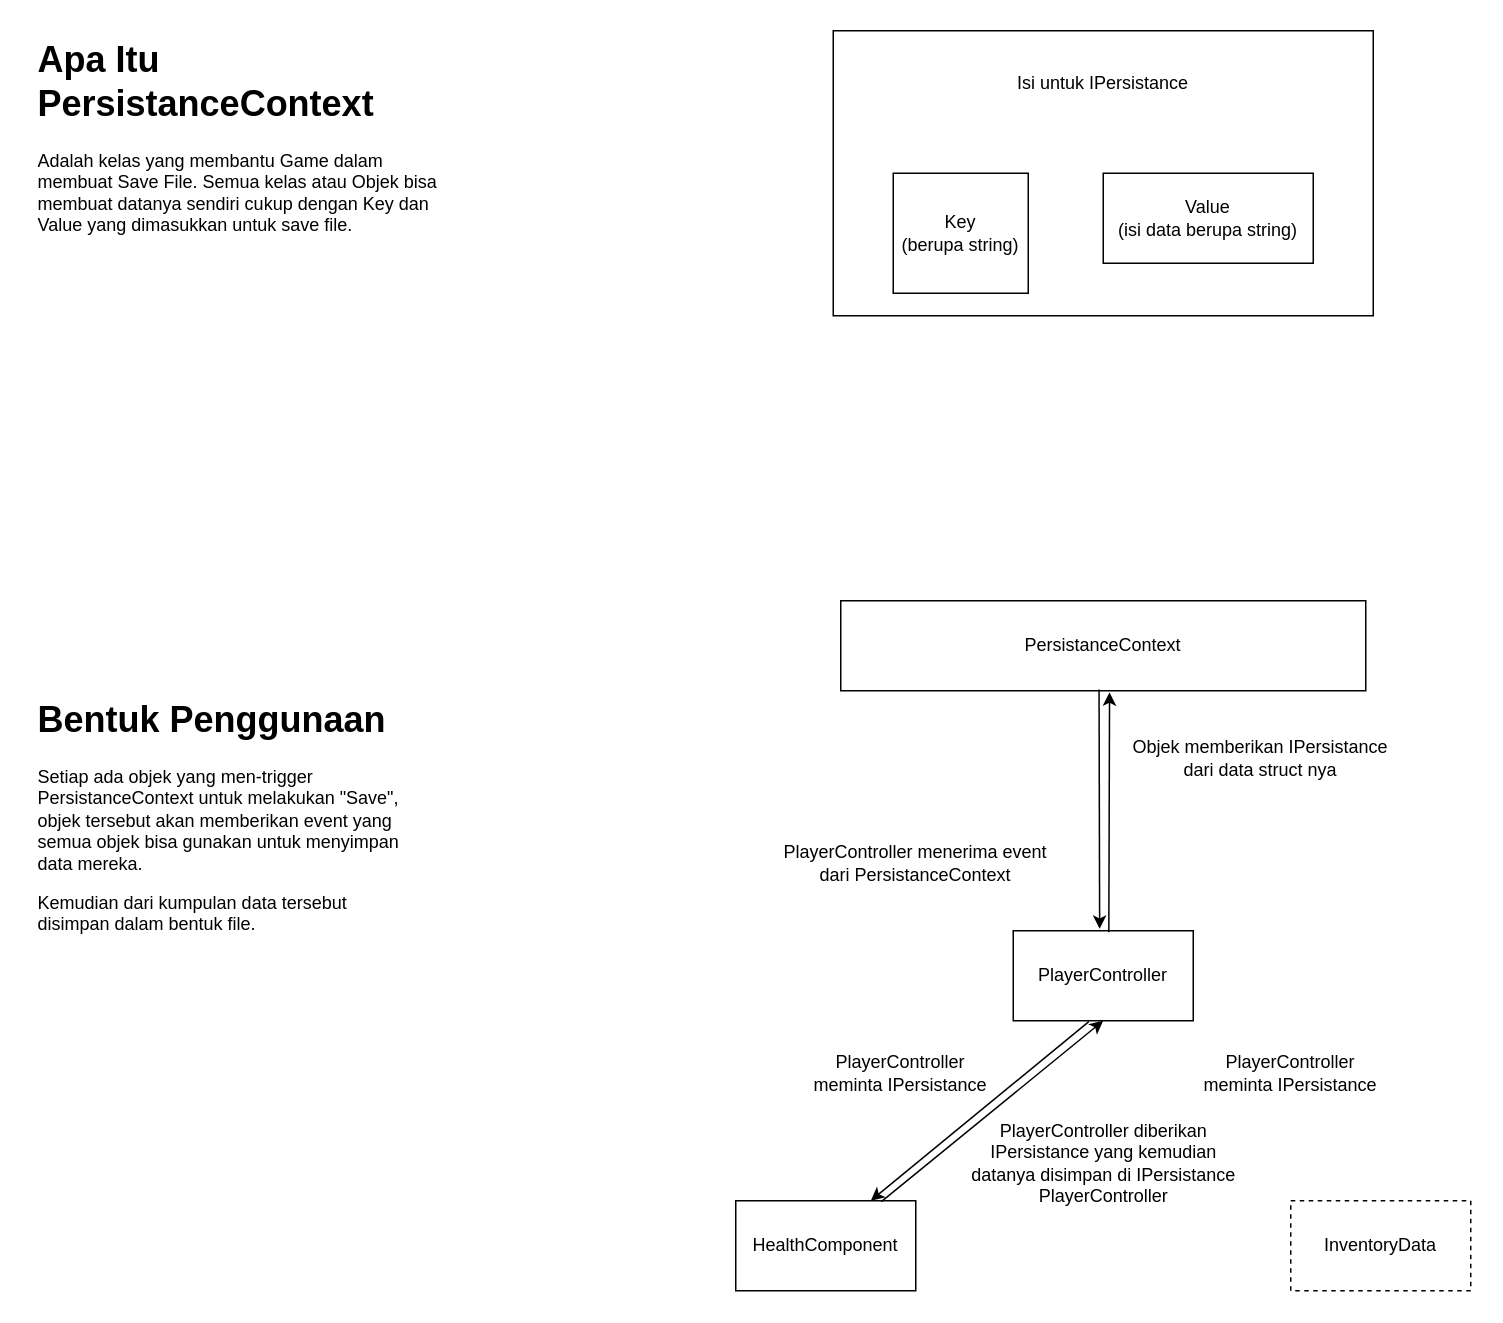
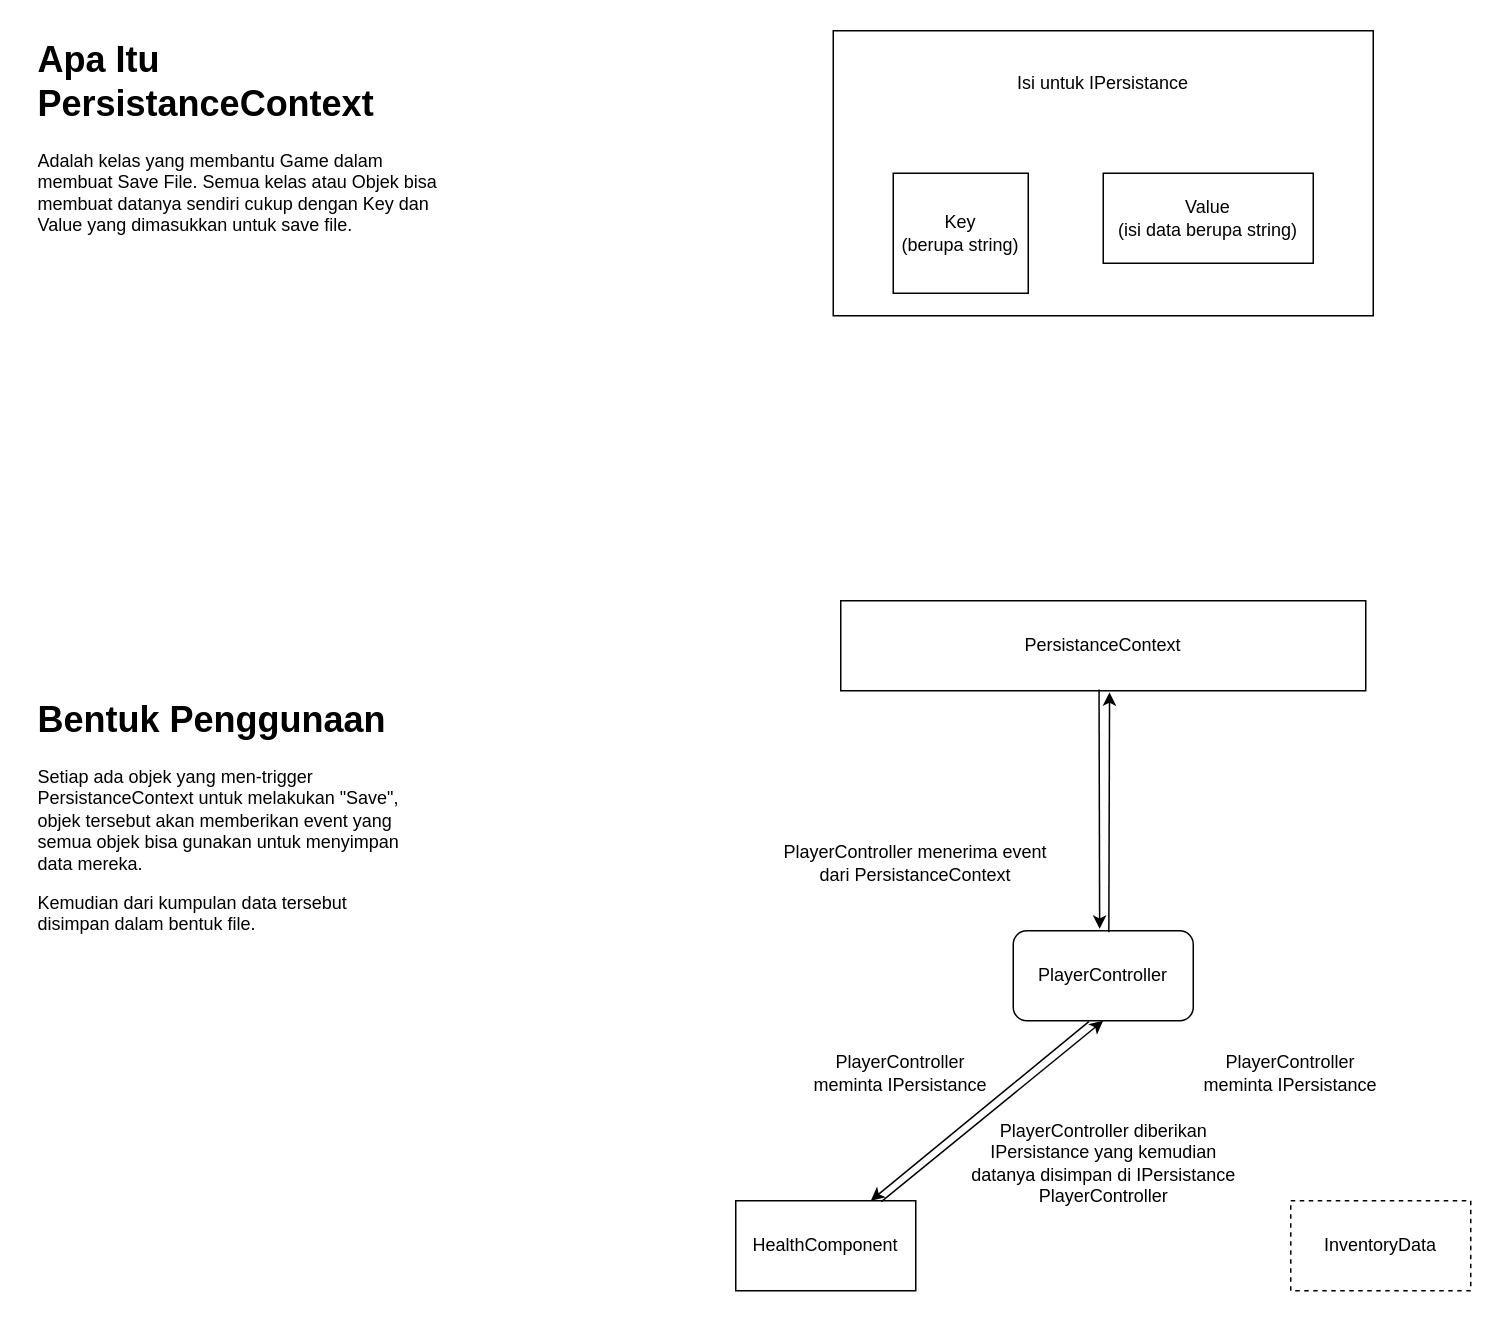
node "Objek memberikan IPersistance dari data struct nya": removed
node "PlayerController": shape rectangle -> rounded rectangle
